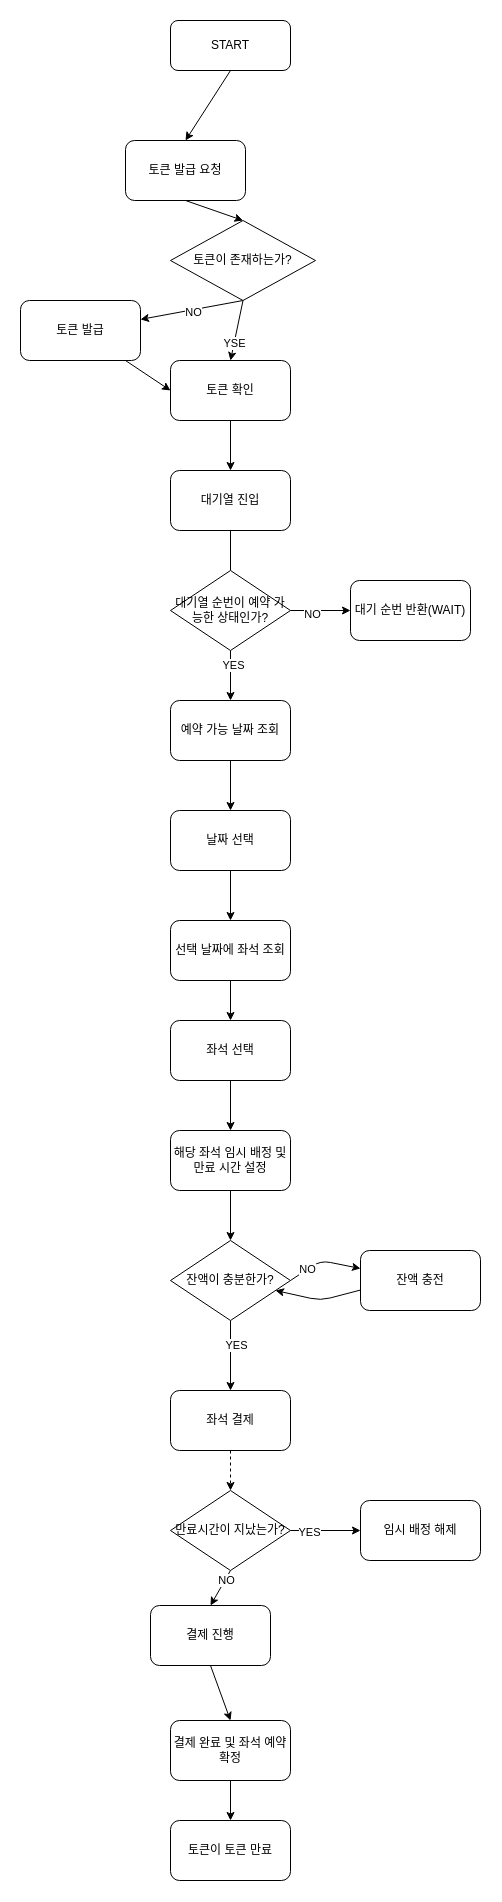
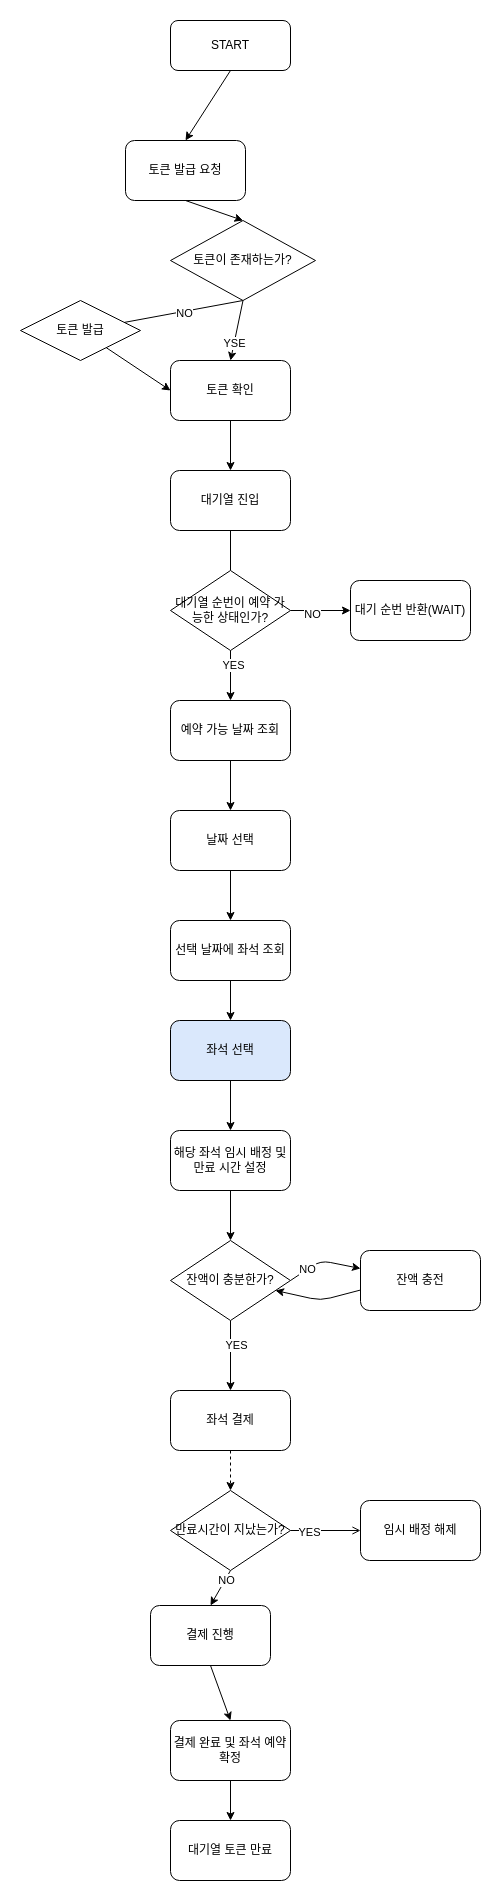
edge "토큰이 존재하는가?" -> "토큰 발급": arrowhead classic -> none
node "토큰 발급": shape rounded rectangle -> diamond
node "좌석 선택": fillcolor #ffffff -> #dae8fc
edge "만료시간이 지났는가?" -> "임시 배정 해제": arrowhead classic -> open
node "토큰이 토큰 만료": label "토큰이 토큰 만료" -> "대기열 토큰 만료"
